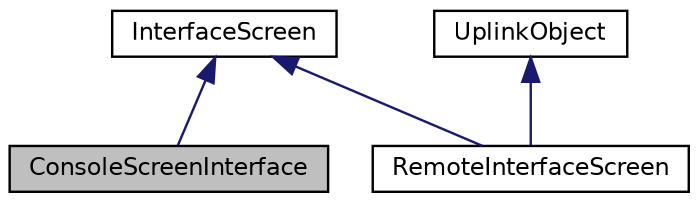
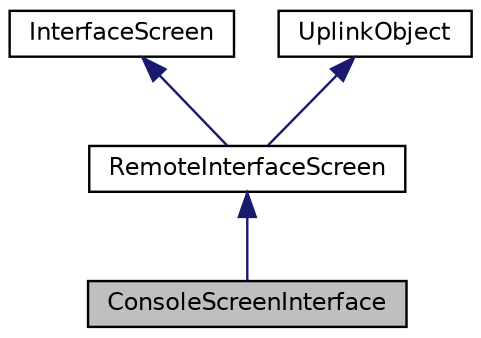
edge "ConsoleScreenInterface" -> "InterfaceScreen": now "ConsoleScreenInterface" -> "RemoteInterfaceScreen"
